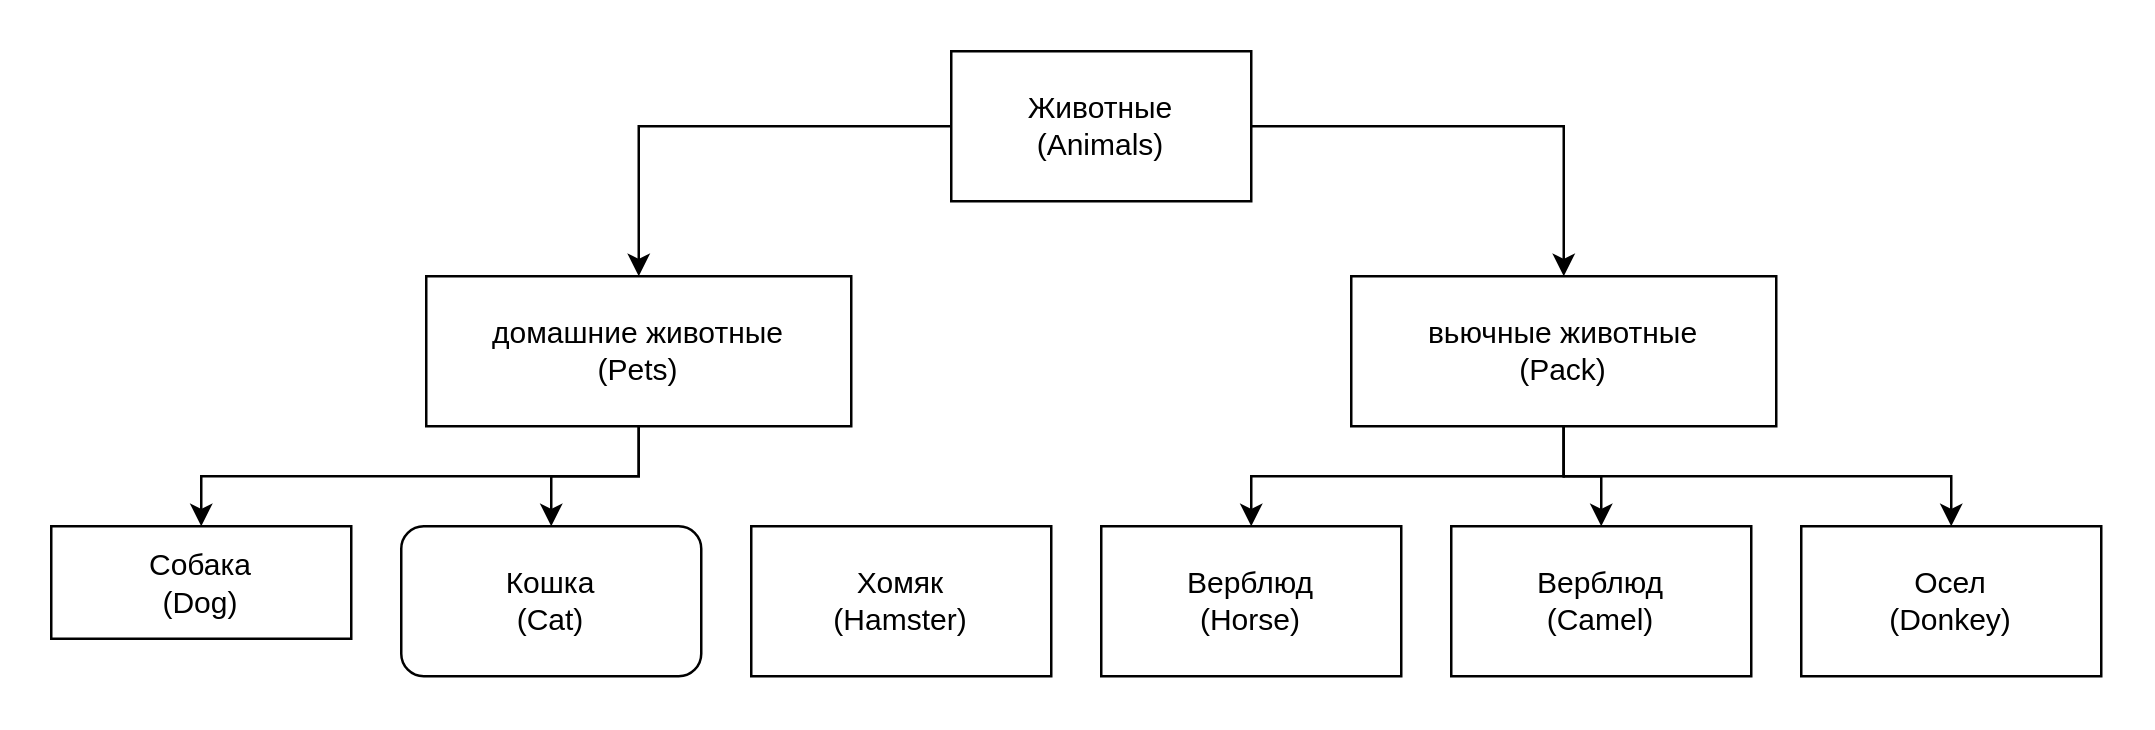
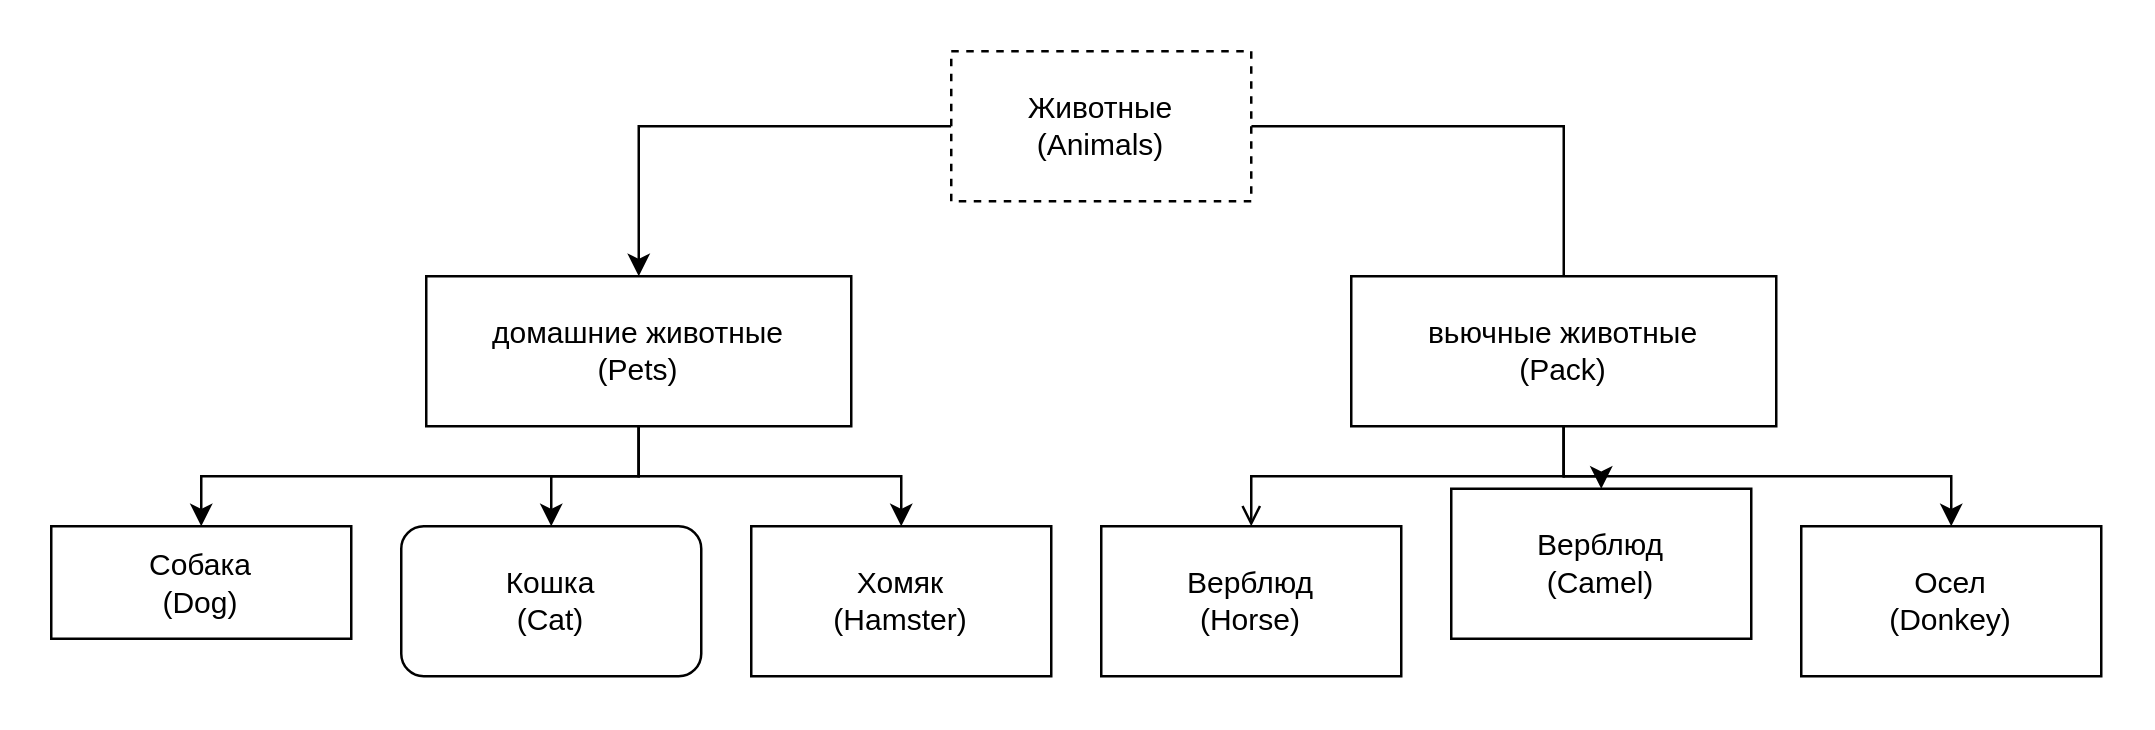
node "Животные (Animals)": style solid -> dashed
edge "Животные (Animals)" -> "вьючные животные (Pack)": arrowhead classic -> none
edge "домашние животные (Pets)" -> "Хомяк (Hamster)": added
edge "вьючные животные (Pack)" -> "Верблюд (Horse)": arrowhead classic -> open
node "Верблюд (Camel)": moved (1601, 601) -> (1601, 564)
